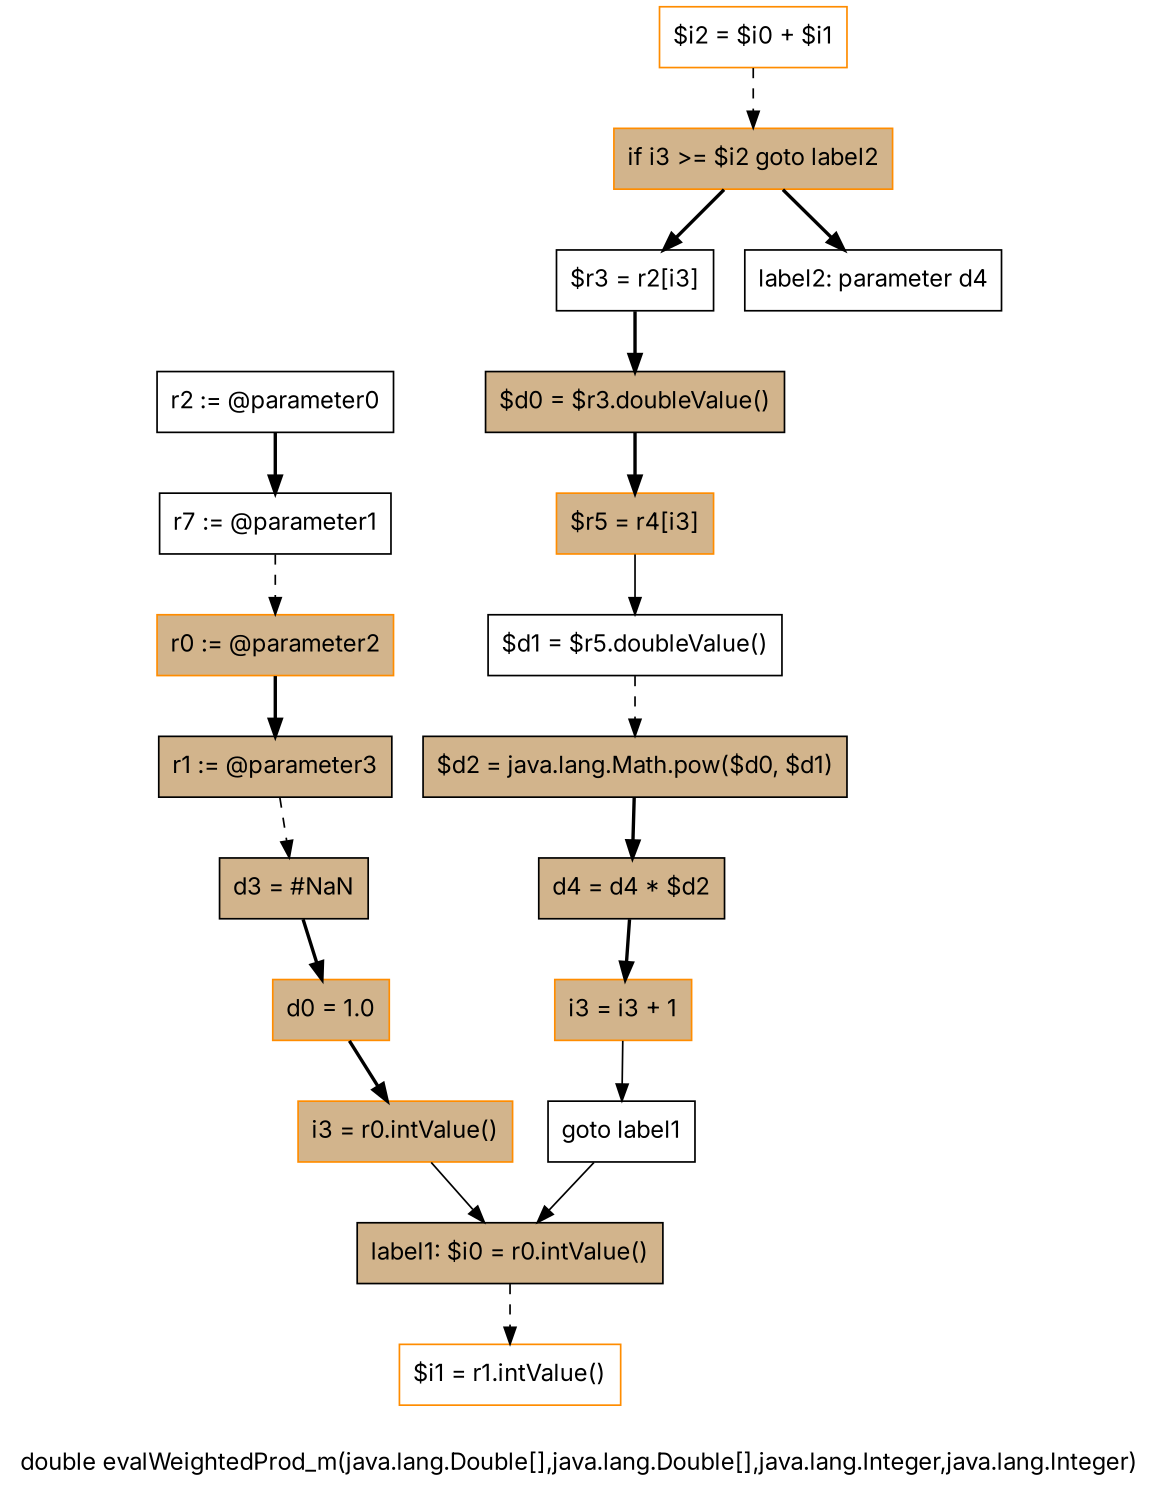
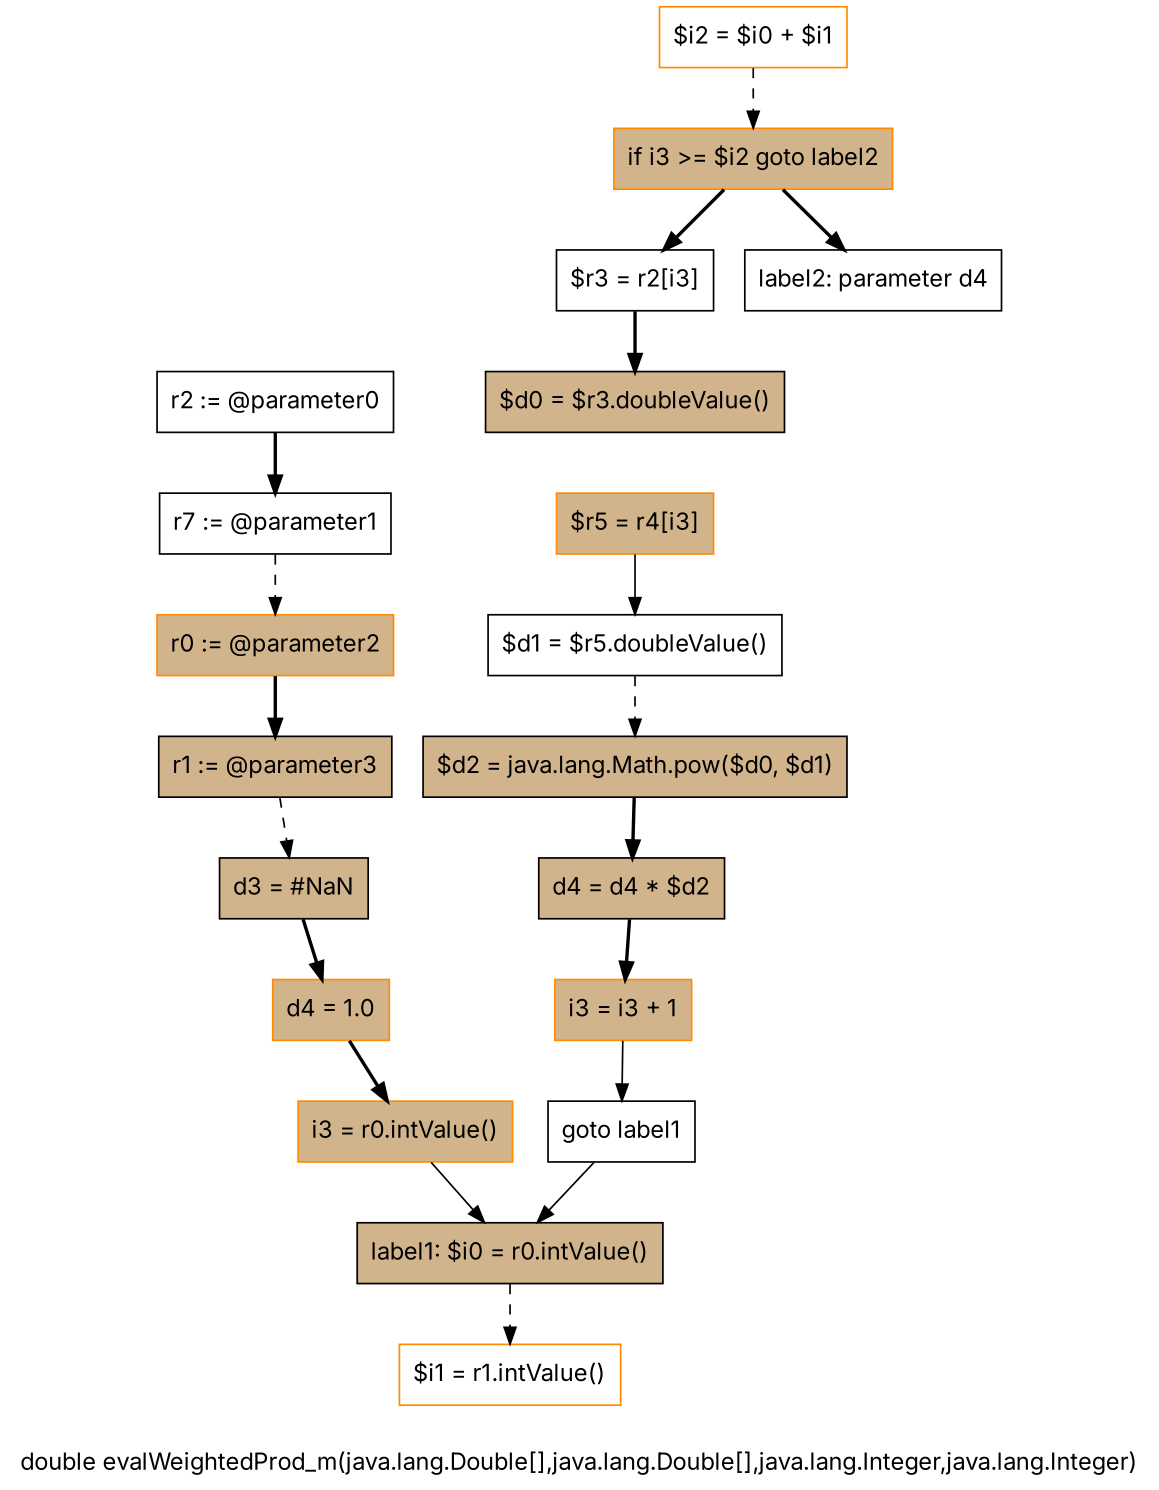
edge "$d0 = $r3.doubleValue()" -> "$r5 = r4[i3]": removed
node "d0 = 1.0": label "d0 = 1.0" -> "d4 = 1.0"
